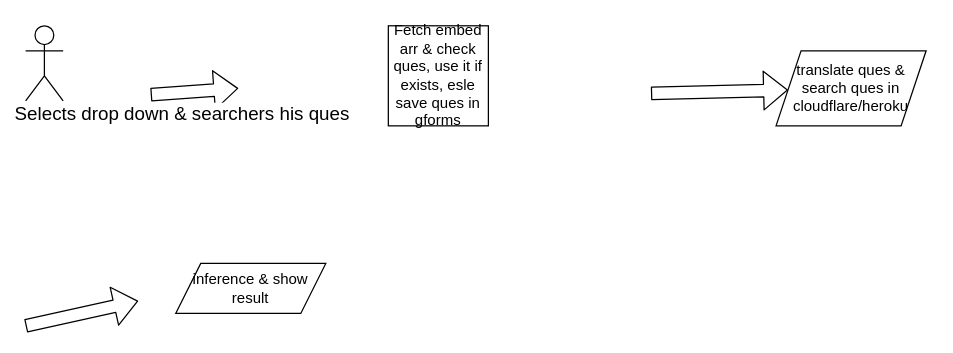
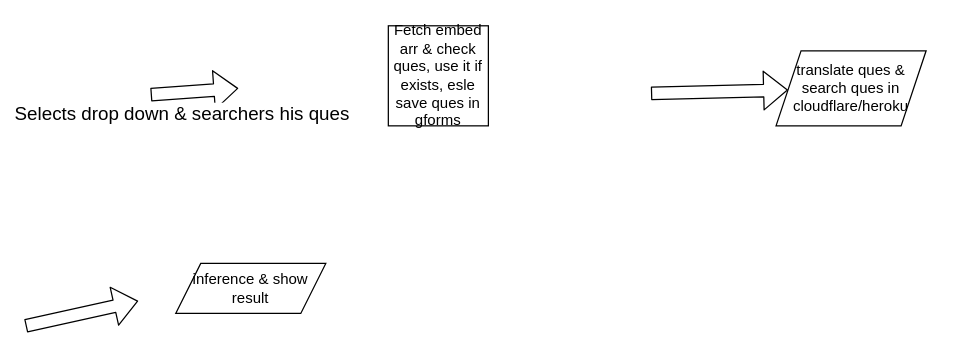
node "Actor": removed
